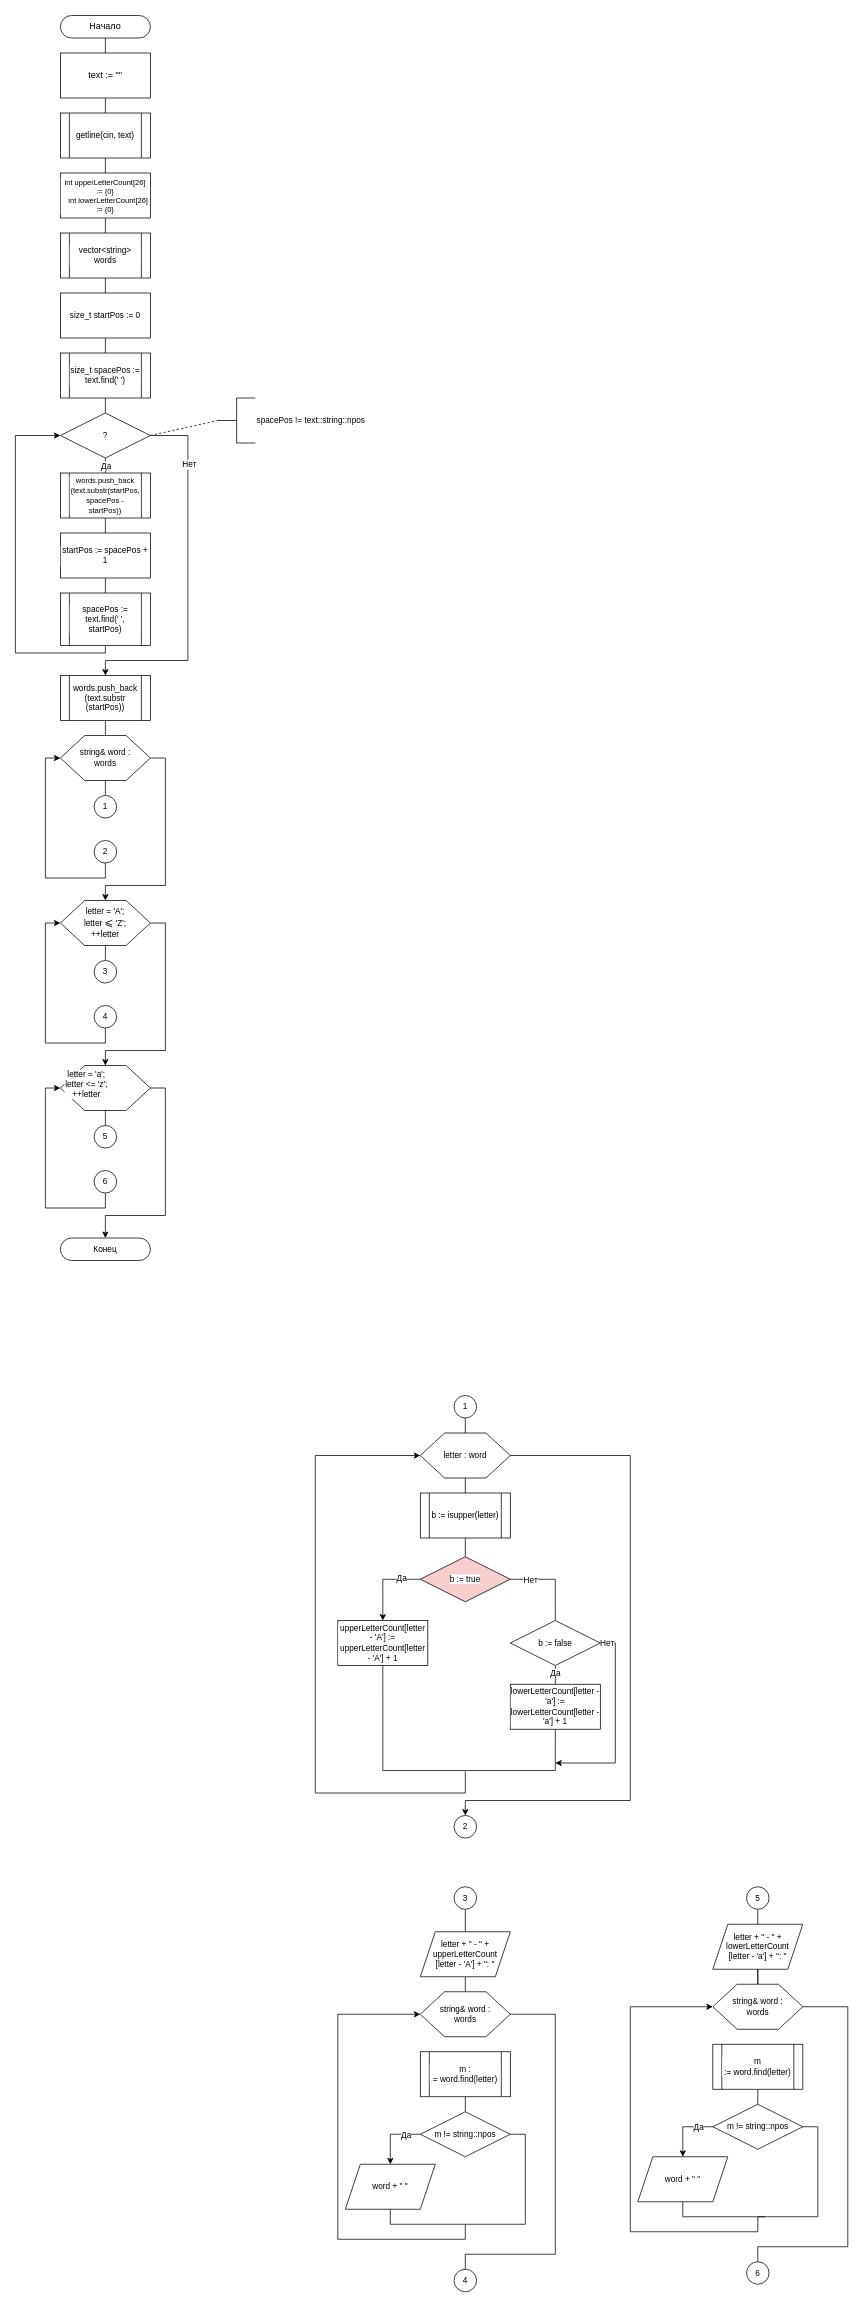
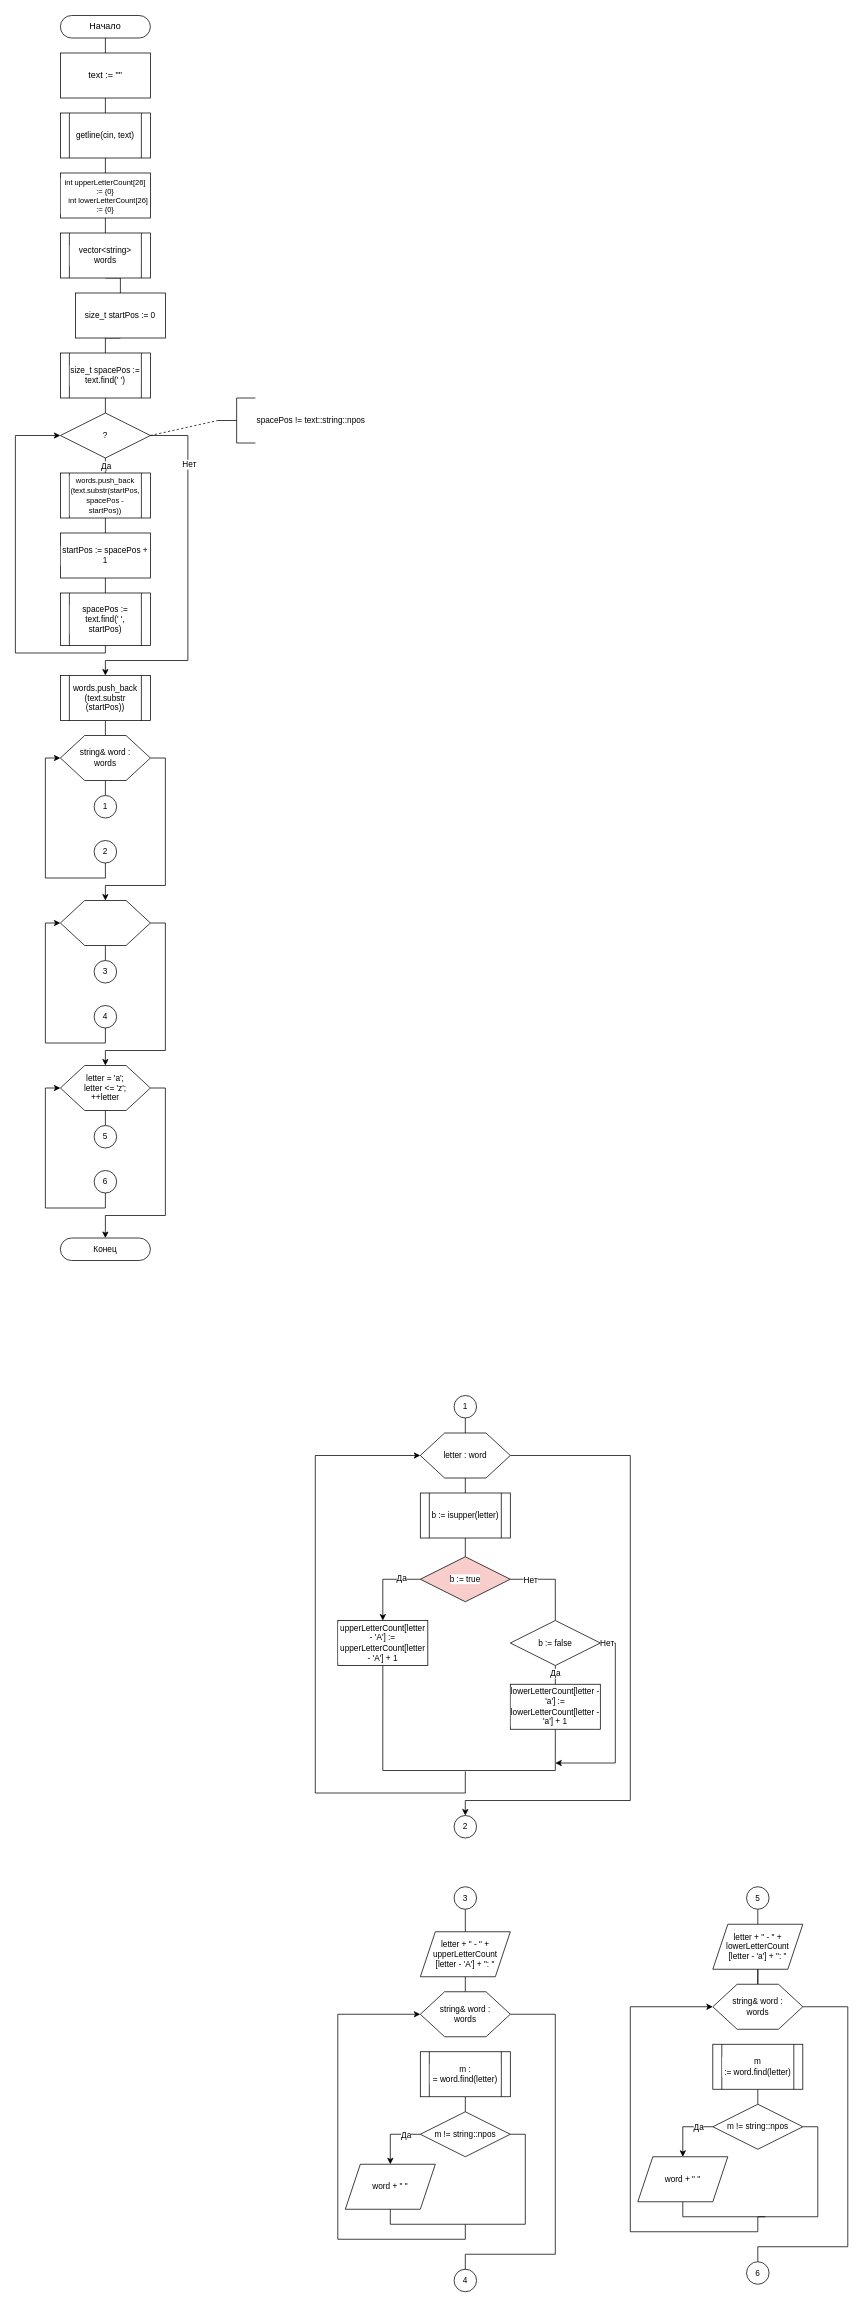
node "size_t startPos := 0": moved (105, 315) -> (120, 315)
node "letter = 'A'; letter ⩽ 'Z'; ++letter": removed
node "letter = 'a'; letter <= 'z'; ++letter": moved (87, 1084) -> (105, 1088)
